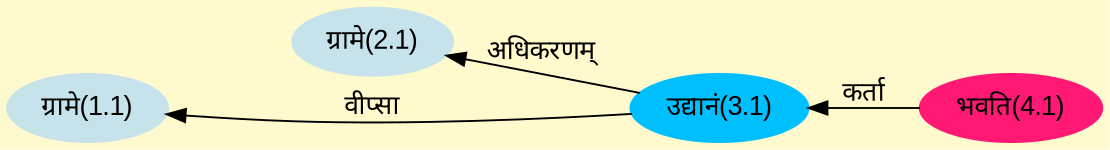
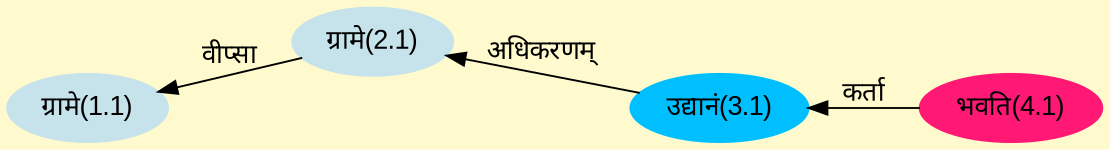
edge "उद्यानं(3.1)" -> "ग्रामे(1.1)": now "ग्रामे(2.1)" -> "ग्रामे(1.1)"
